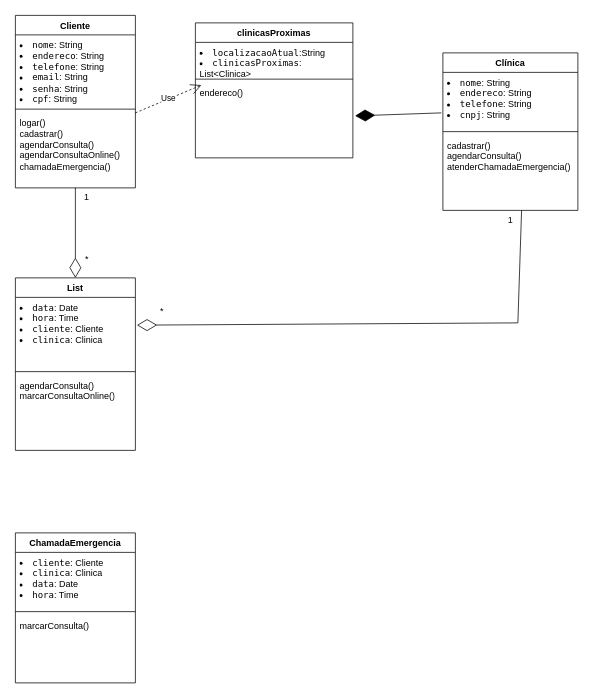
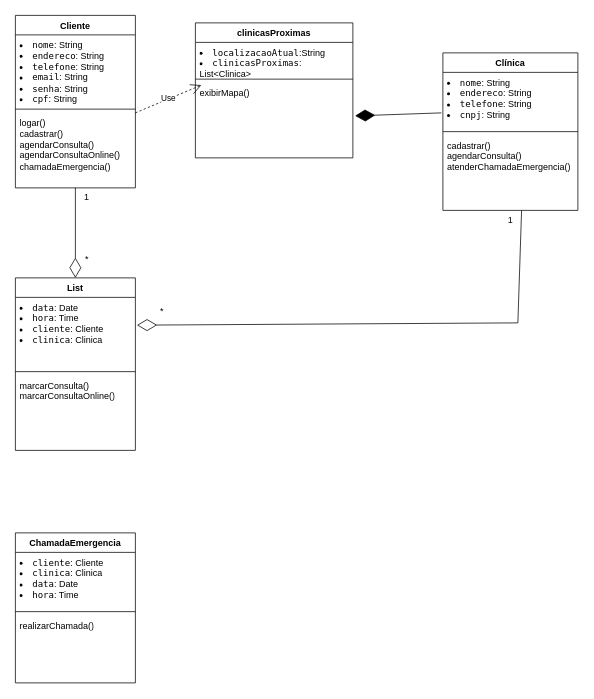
node "endereco()": label "endereco()" -> "exibirMapa()"
node "agendarConsulta() marcarConsultaOnline()": label "agendarConsulta() marcarConsultaOnline()" -> "marcarConsulta() marcarConsultaOnline()"
node "marcarConsulta()": label "marcarConsulta()" -> "realizarChamada()"
